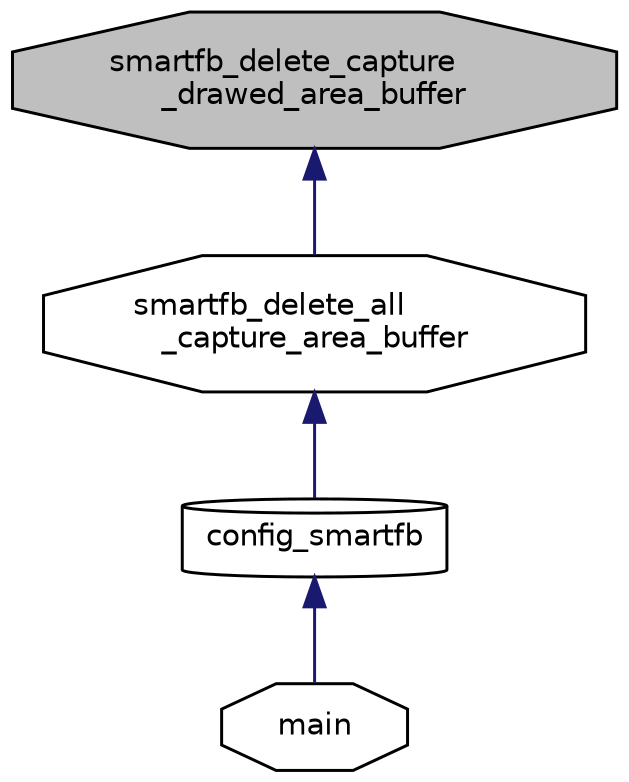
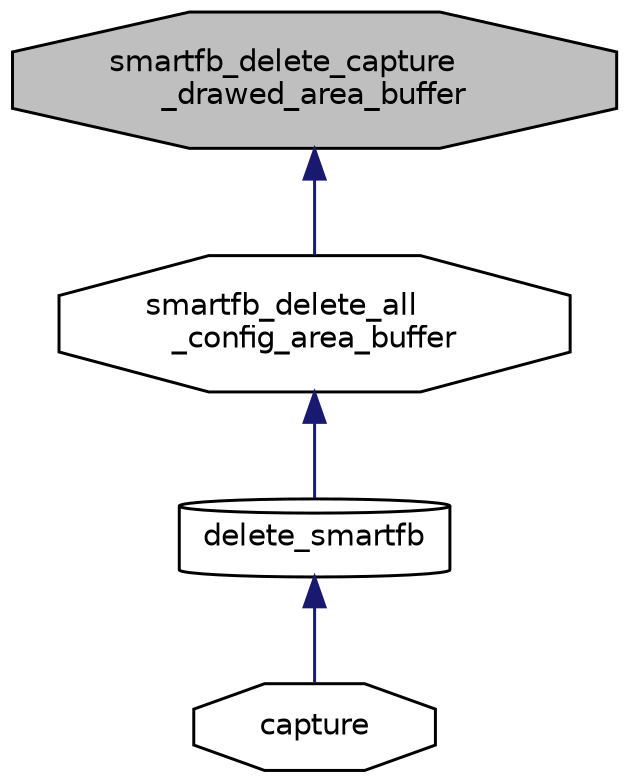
node "smartfb_delete_all _capture_area_buffer": label "smartfb_delete_all _capture_area_buffer" -> "smartfb_delete_all _config_area_buffer"
node "config_smartfb": label "config_smartfb" -> "delete_smartfb"
node "main": label "main" -> "capture"
